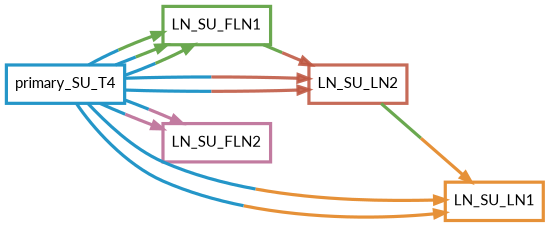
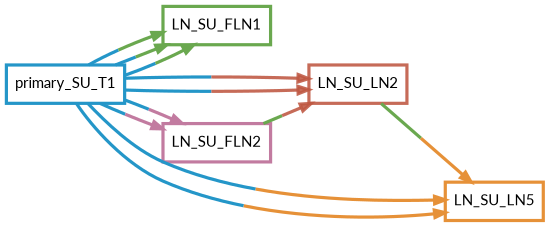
edge "LN_SU_FLN1" -> "LN_SU_LN2": now "LN_SU_FLN2" -> "LN_SU_LN2"
node "primary_SU_T4": label "primary_SU_T4" -> "primary_SU_T1"
node "LN_SU_LN1": label "LN_SU_LN1" -> "LN_SU_LN5"
